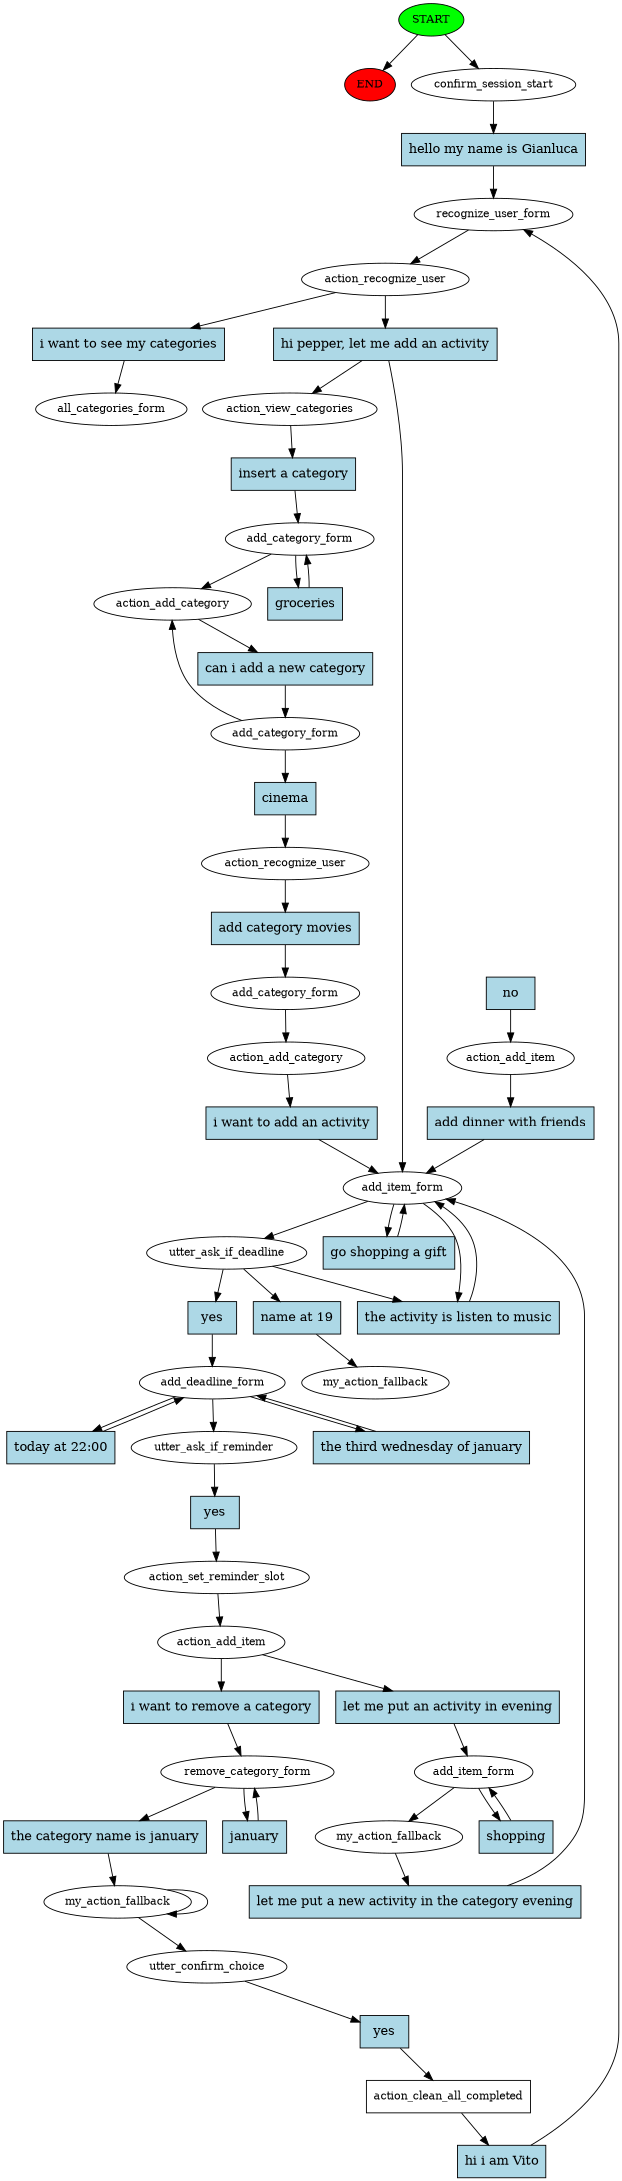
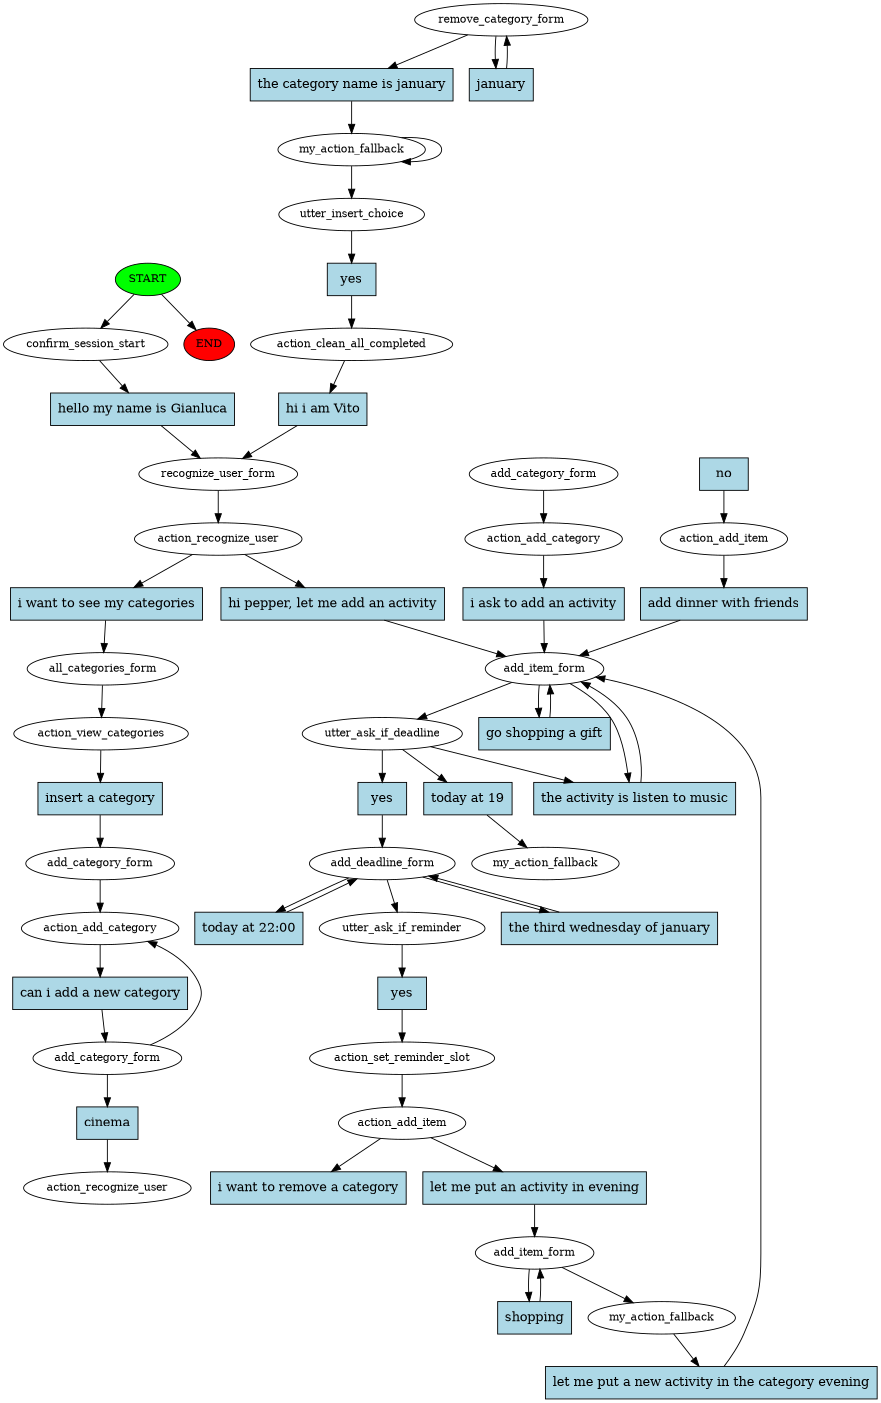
edge "hi pepper, let me add an activity" -> "action_view_categories": now "all_categories_form" -> "action_view_categories"
node "groceries": removed
node "add category movies": removed
node "i want to add an activity": label "i want to add an activity" -> "i ask to add an activity"
node "name at 19": label "name at 19" -> "today at 19"
edge "i want to remove a category" -> "remove_category_form": removed
node "utter_confirm_choice": label "utter_confirm_choice" -> "utter_insert_choice"
node "action_clean_all_completed": shape box -> ellipse
